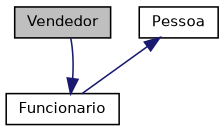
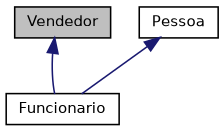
edge "Vendedor" -> "Funcionario": reversed
